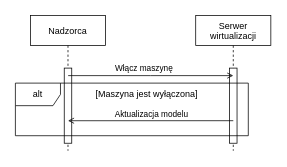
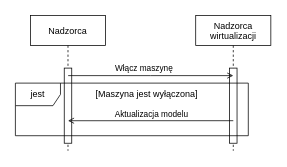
node "Serwer wirtualizacji": label "Serwer wirtualizacji" -> "Nadzorca wirtualizacji"
node "alt": label "alt" -> "jest"
